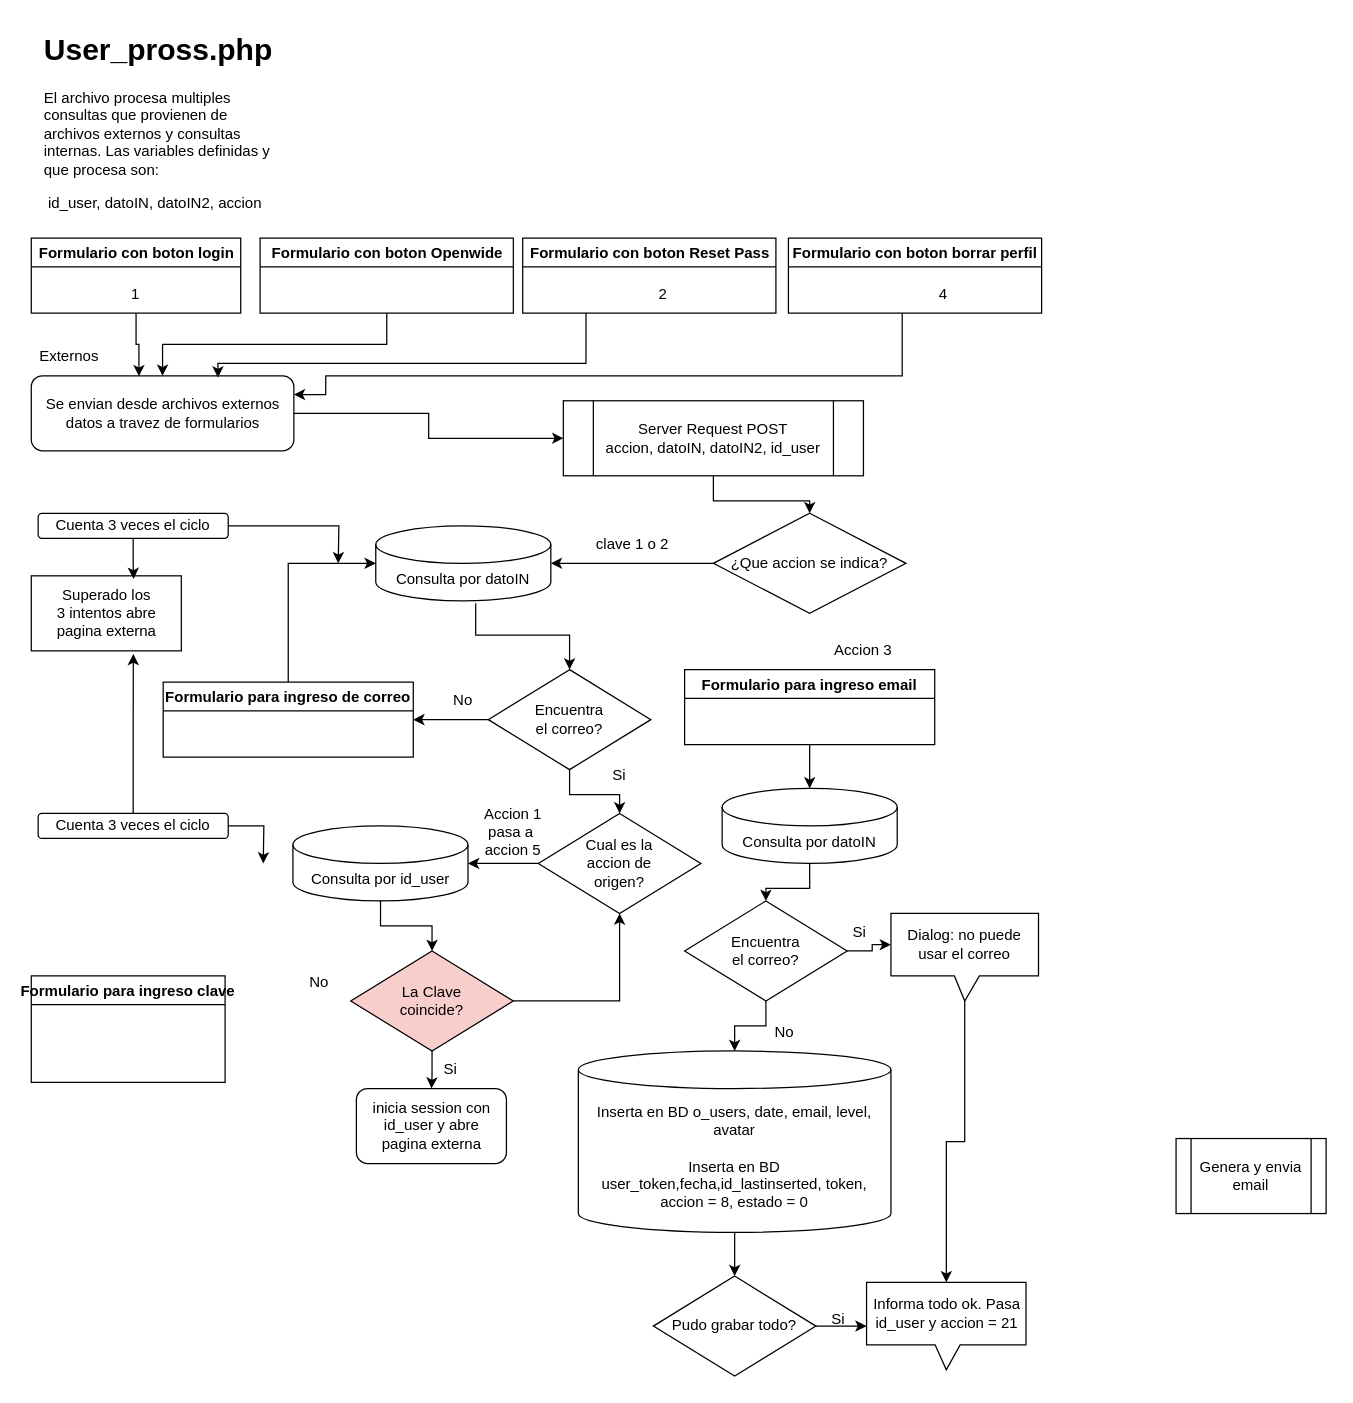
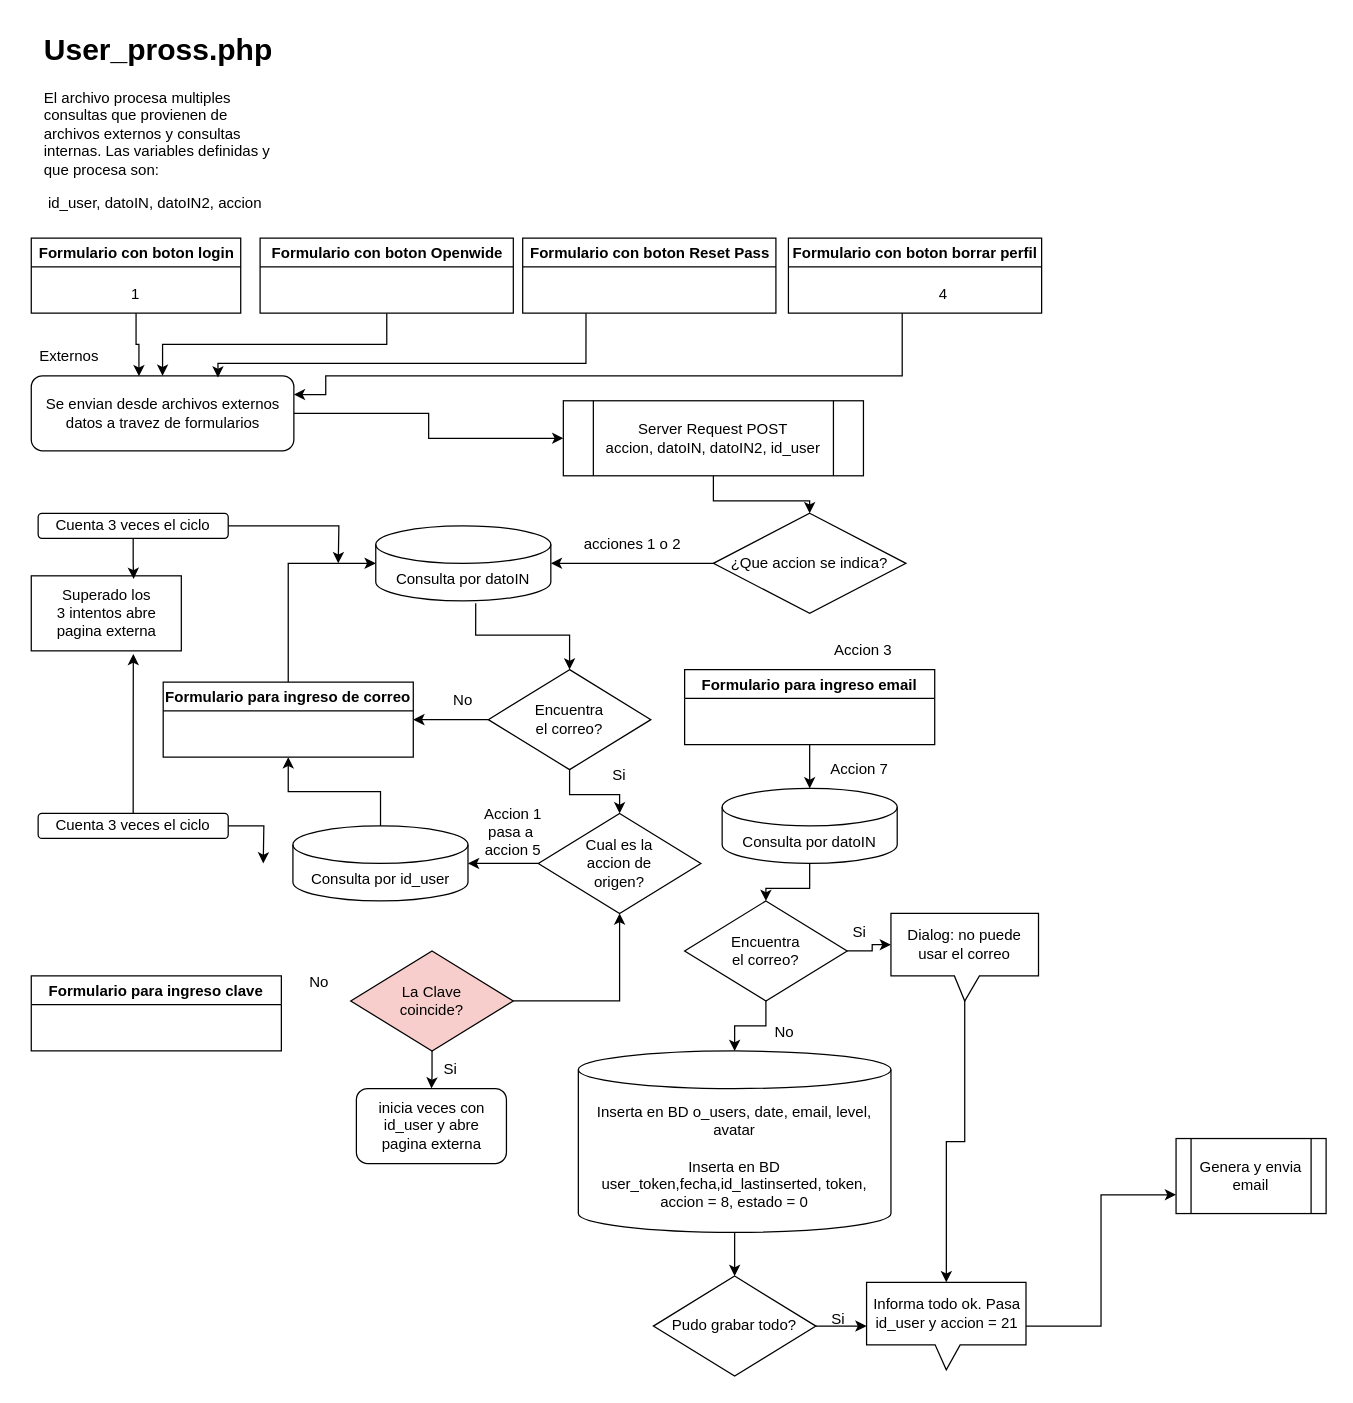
node "2": removed
node "clave 1 o 2": label "clave 1 o 2" -> "acciones 1 o 2"
node "Accion 7": added
edge "Consulta por id_user" -> "La Clave coincide?": now "Consulta por id_user" -> "Formulario para ingreso de correo"
node "Formulario para ingreso clave": size 194x106 -> 250x75
node "inicia session con id_user y abre pagina externa": label "inicia session con id_user y abre pagina externa" -> "inicia veces con id_user y abre pagina externa"
edge "Informa todo ok. Pasa id_user y accion = 21" -> "Genera y envia email": added
